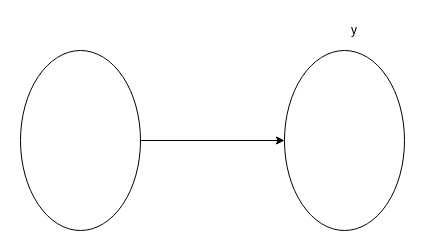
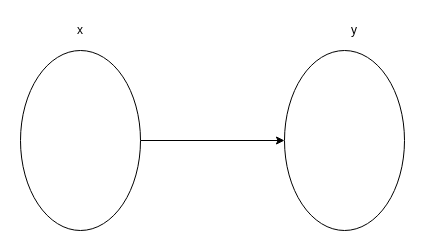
node "x": added
